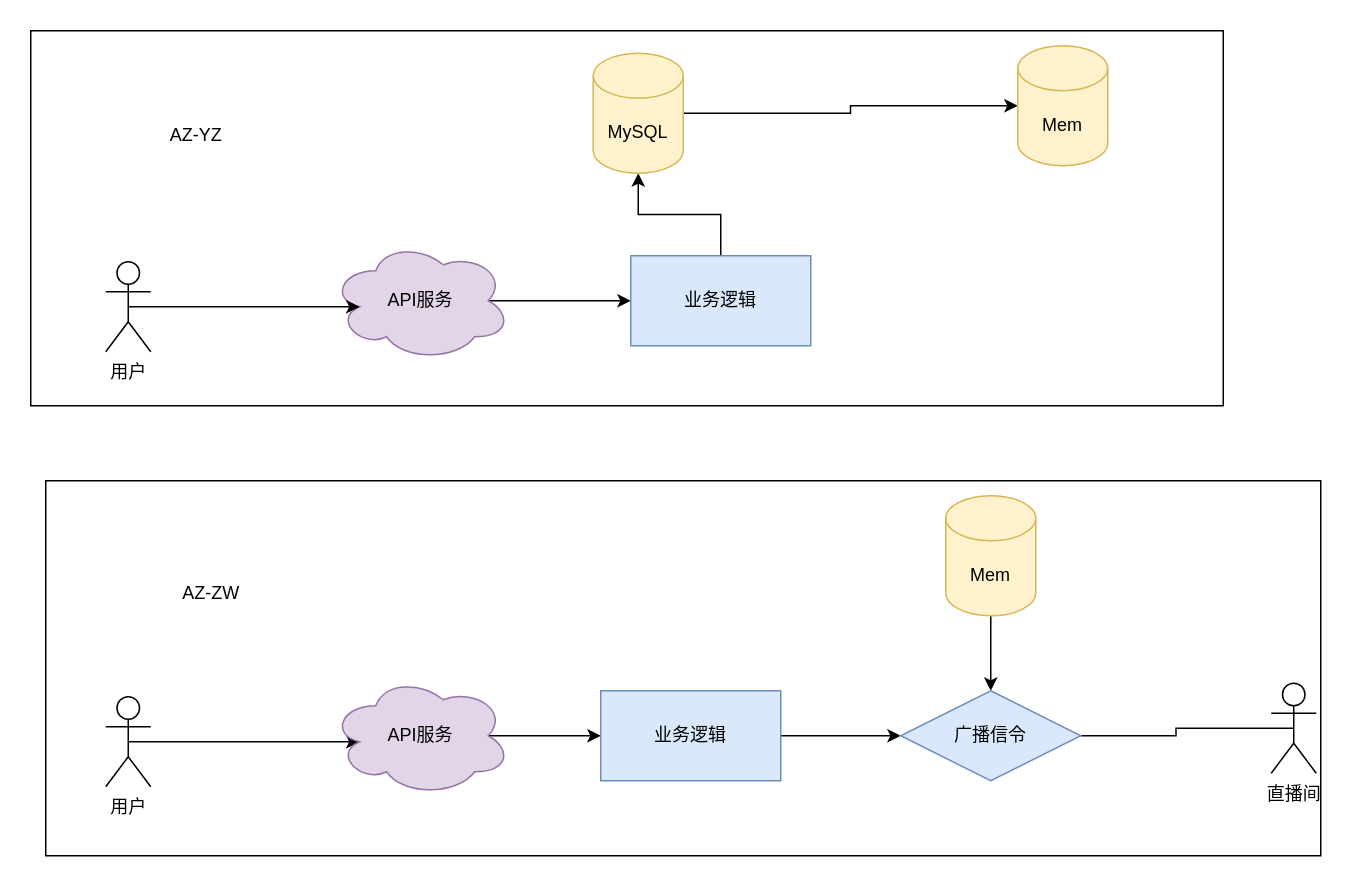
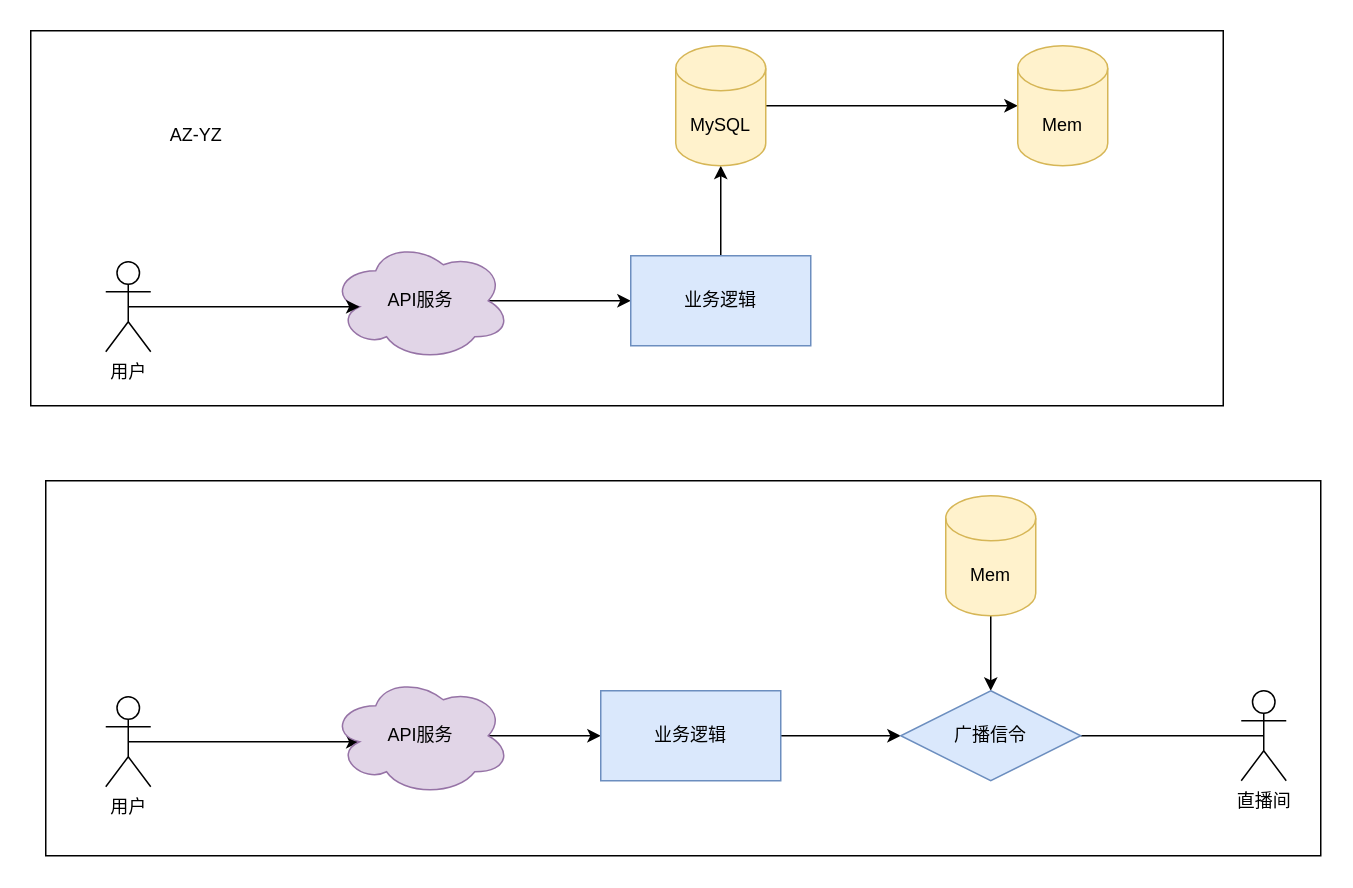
node "MySQL": moved (638, 113) -> (721, 106)
node "AZ-ZW": removed
node "直播间": moved (1294, 728) -> (1264, 736)
